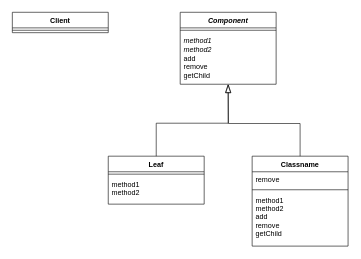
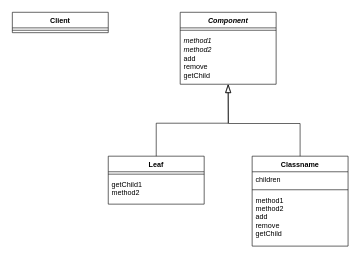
node "remove": label "remove" -> "children"
node "method1 method2": label "method1 method2" -> "getChild1 method2"
